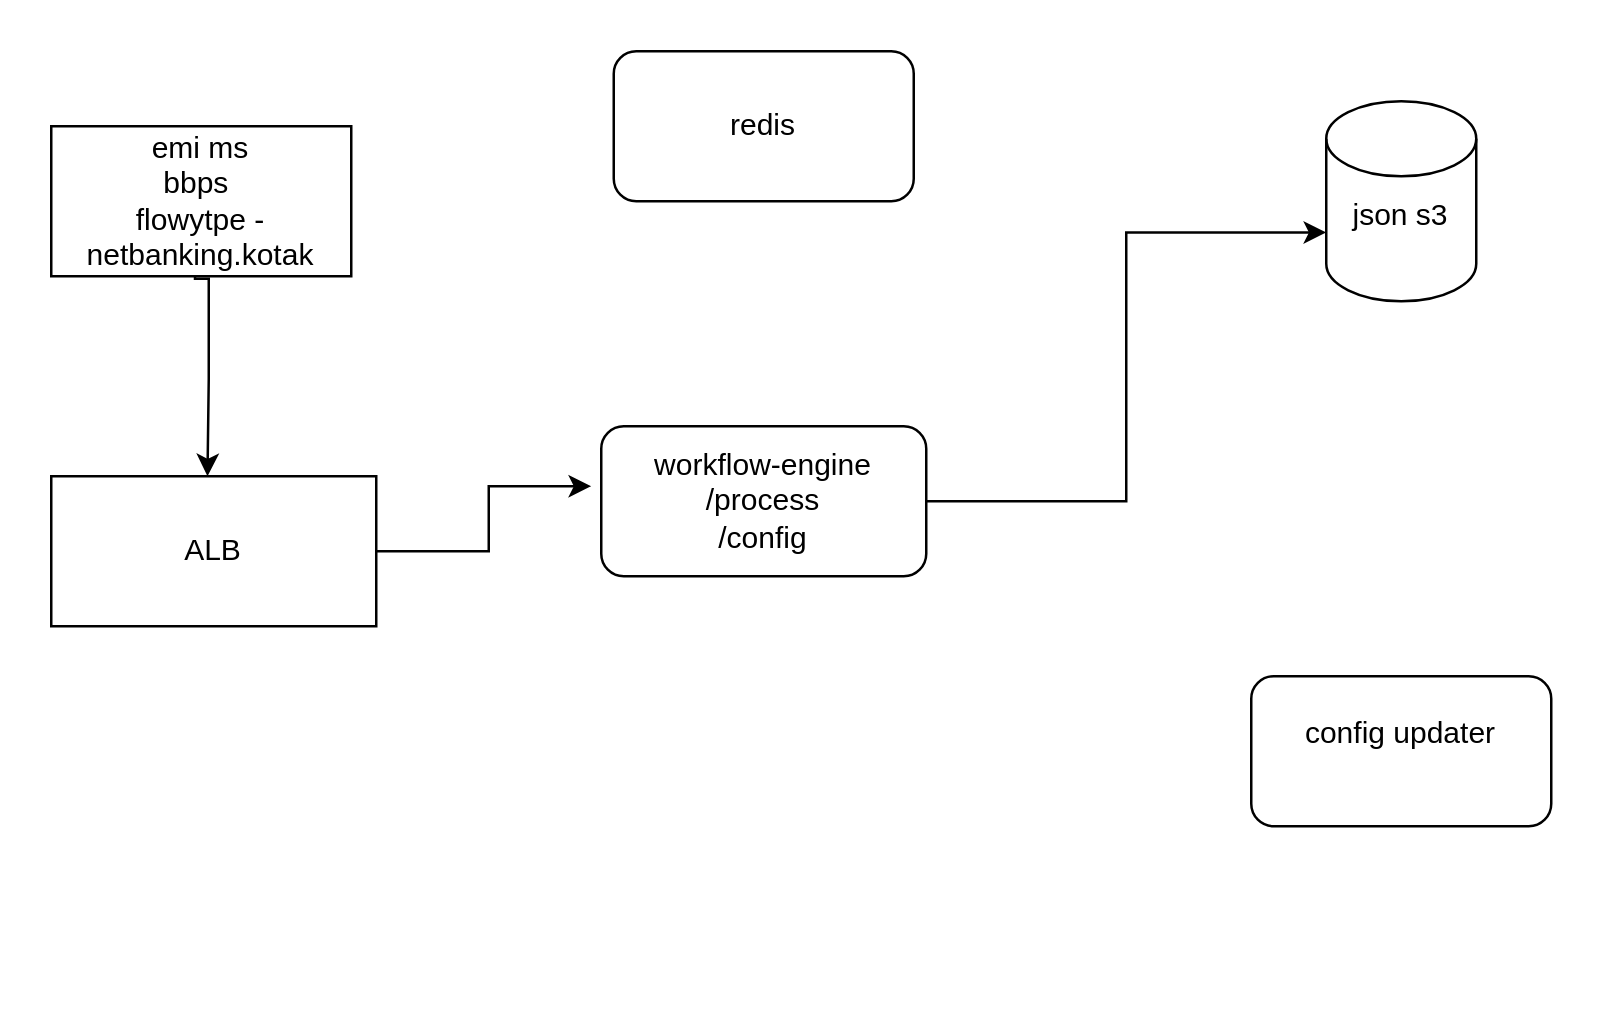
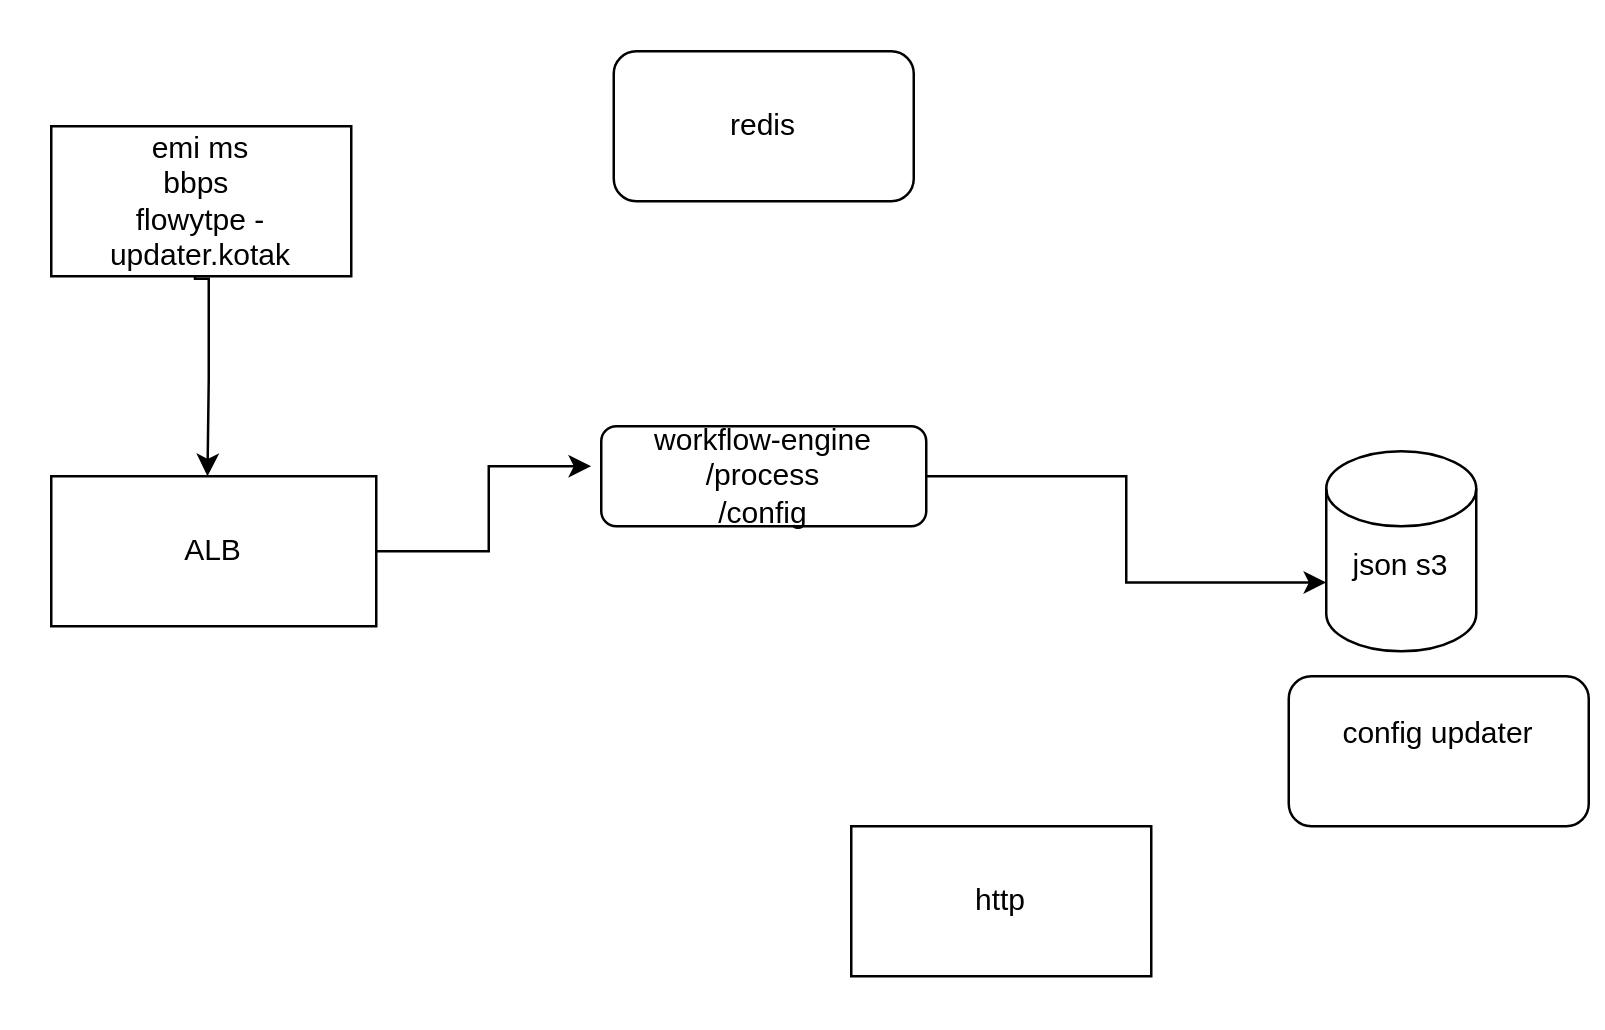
node "emi ms bbps flowytpe - netbanking.kotak": label "emi ms bbps flowytpe - netbanking.kotak" -> "emi ms bbps flowytpe - updater.kotak"
node "json s3": moved (1401, 201) -> (1401, 551)
node "workflow-engine /process /config": size 325x150 -> 325x100
node "config updater": moved (1401, 751) -> (1439, 751)
node "http": added
